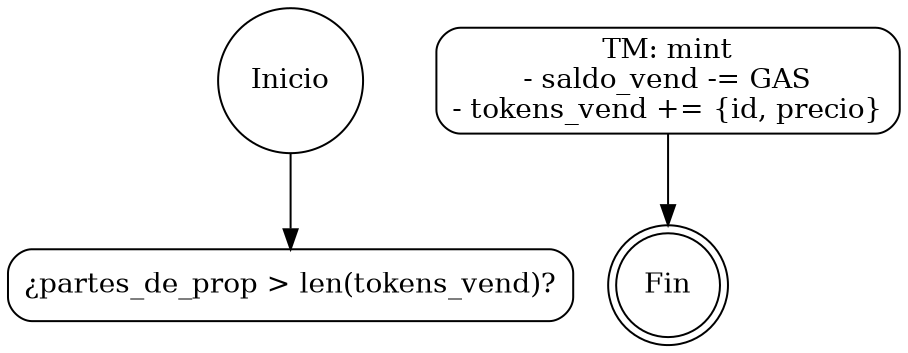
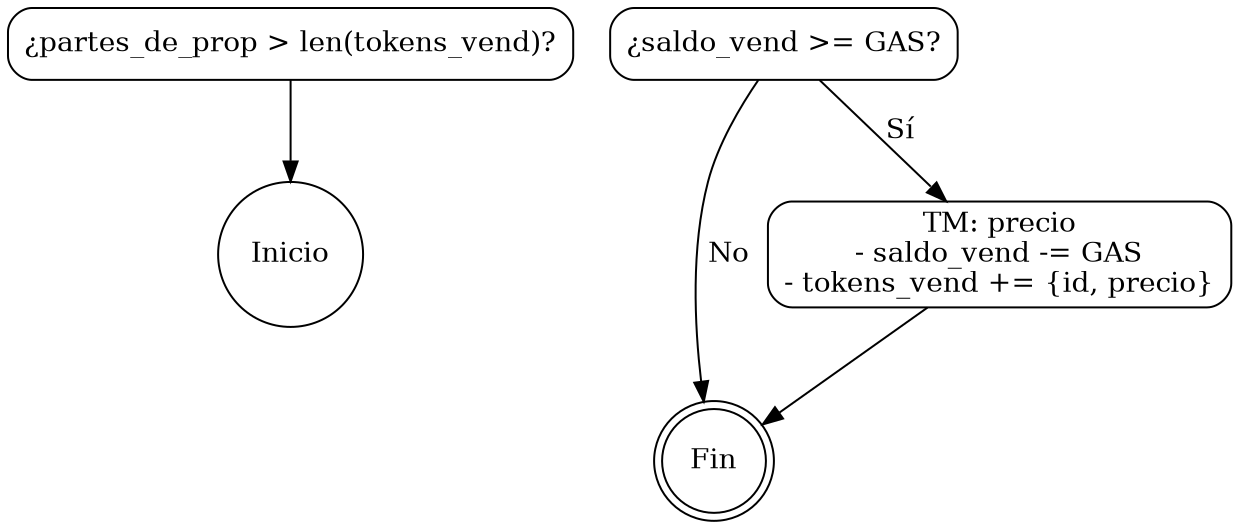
node "¿saldo_vend >= GAS?": added
node "TM: mint - saldo_vend -= GAS - tokens_vend += {id, precio}": label "TM: mint - saldo_vend -= GAS - tokens_vend += {id, precio}" -> "TM: precio - saldo_vend -= GAS - tokens_vend += {id, precio}"
edge "Inicio" -> "¿partes_de_prop > len(tokens_vend)?": reversed
